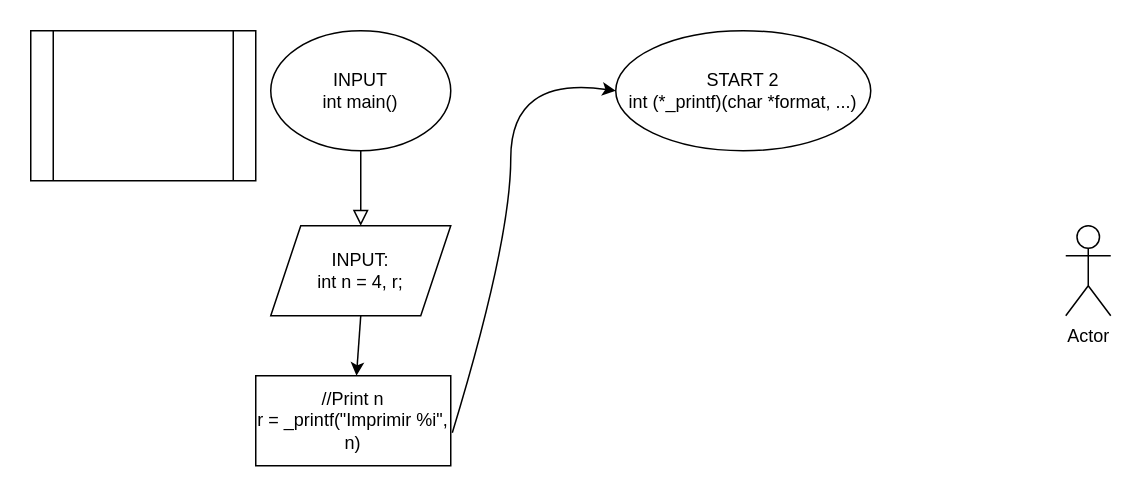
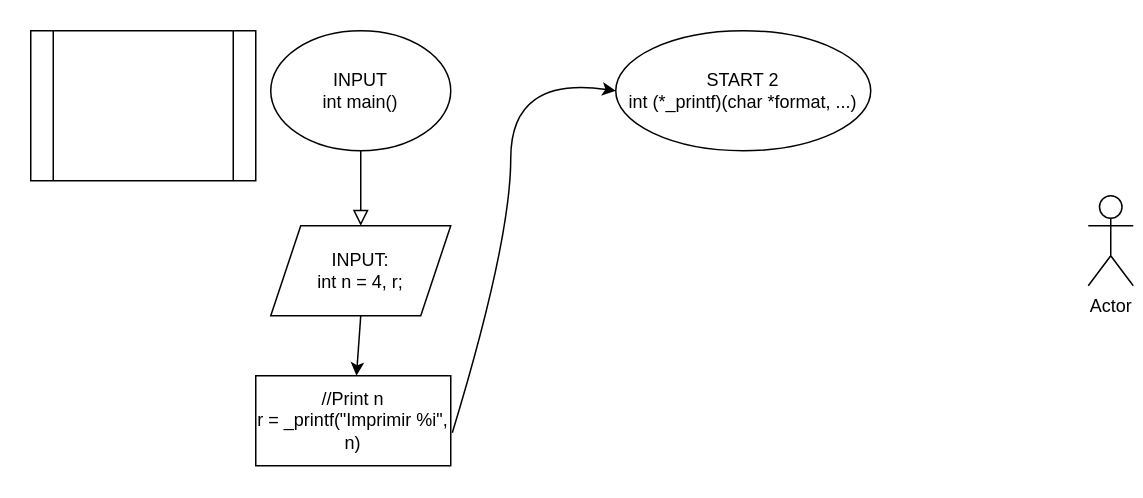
node "Actor": moved (1088, 271) -> (1111, 241)
